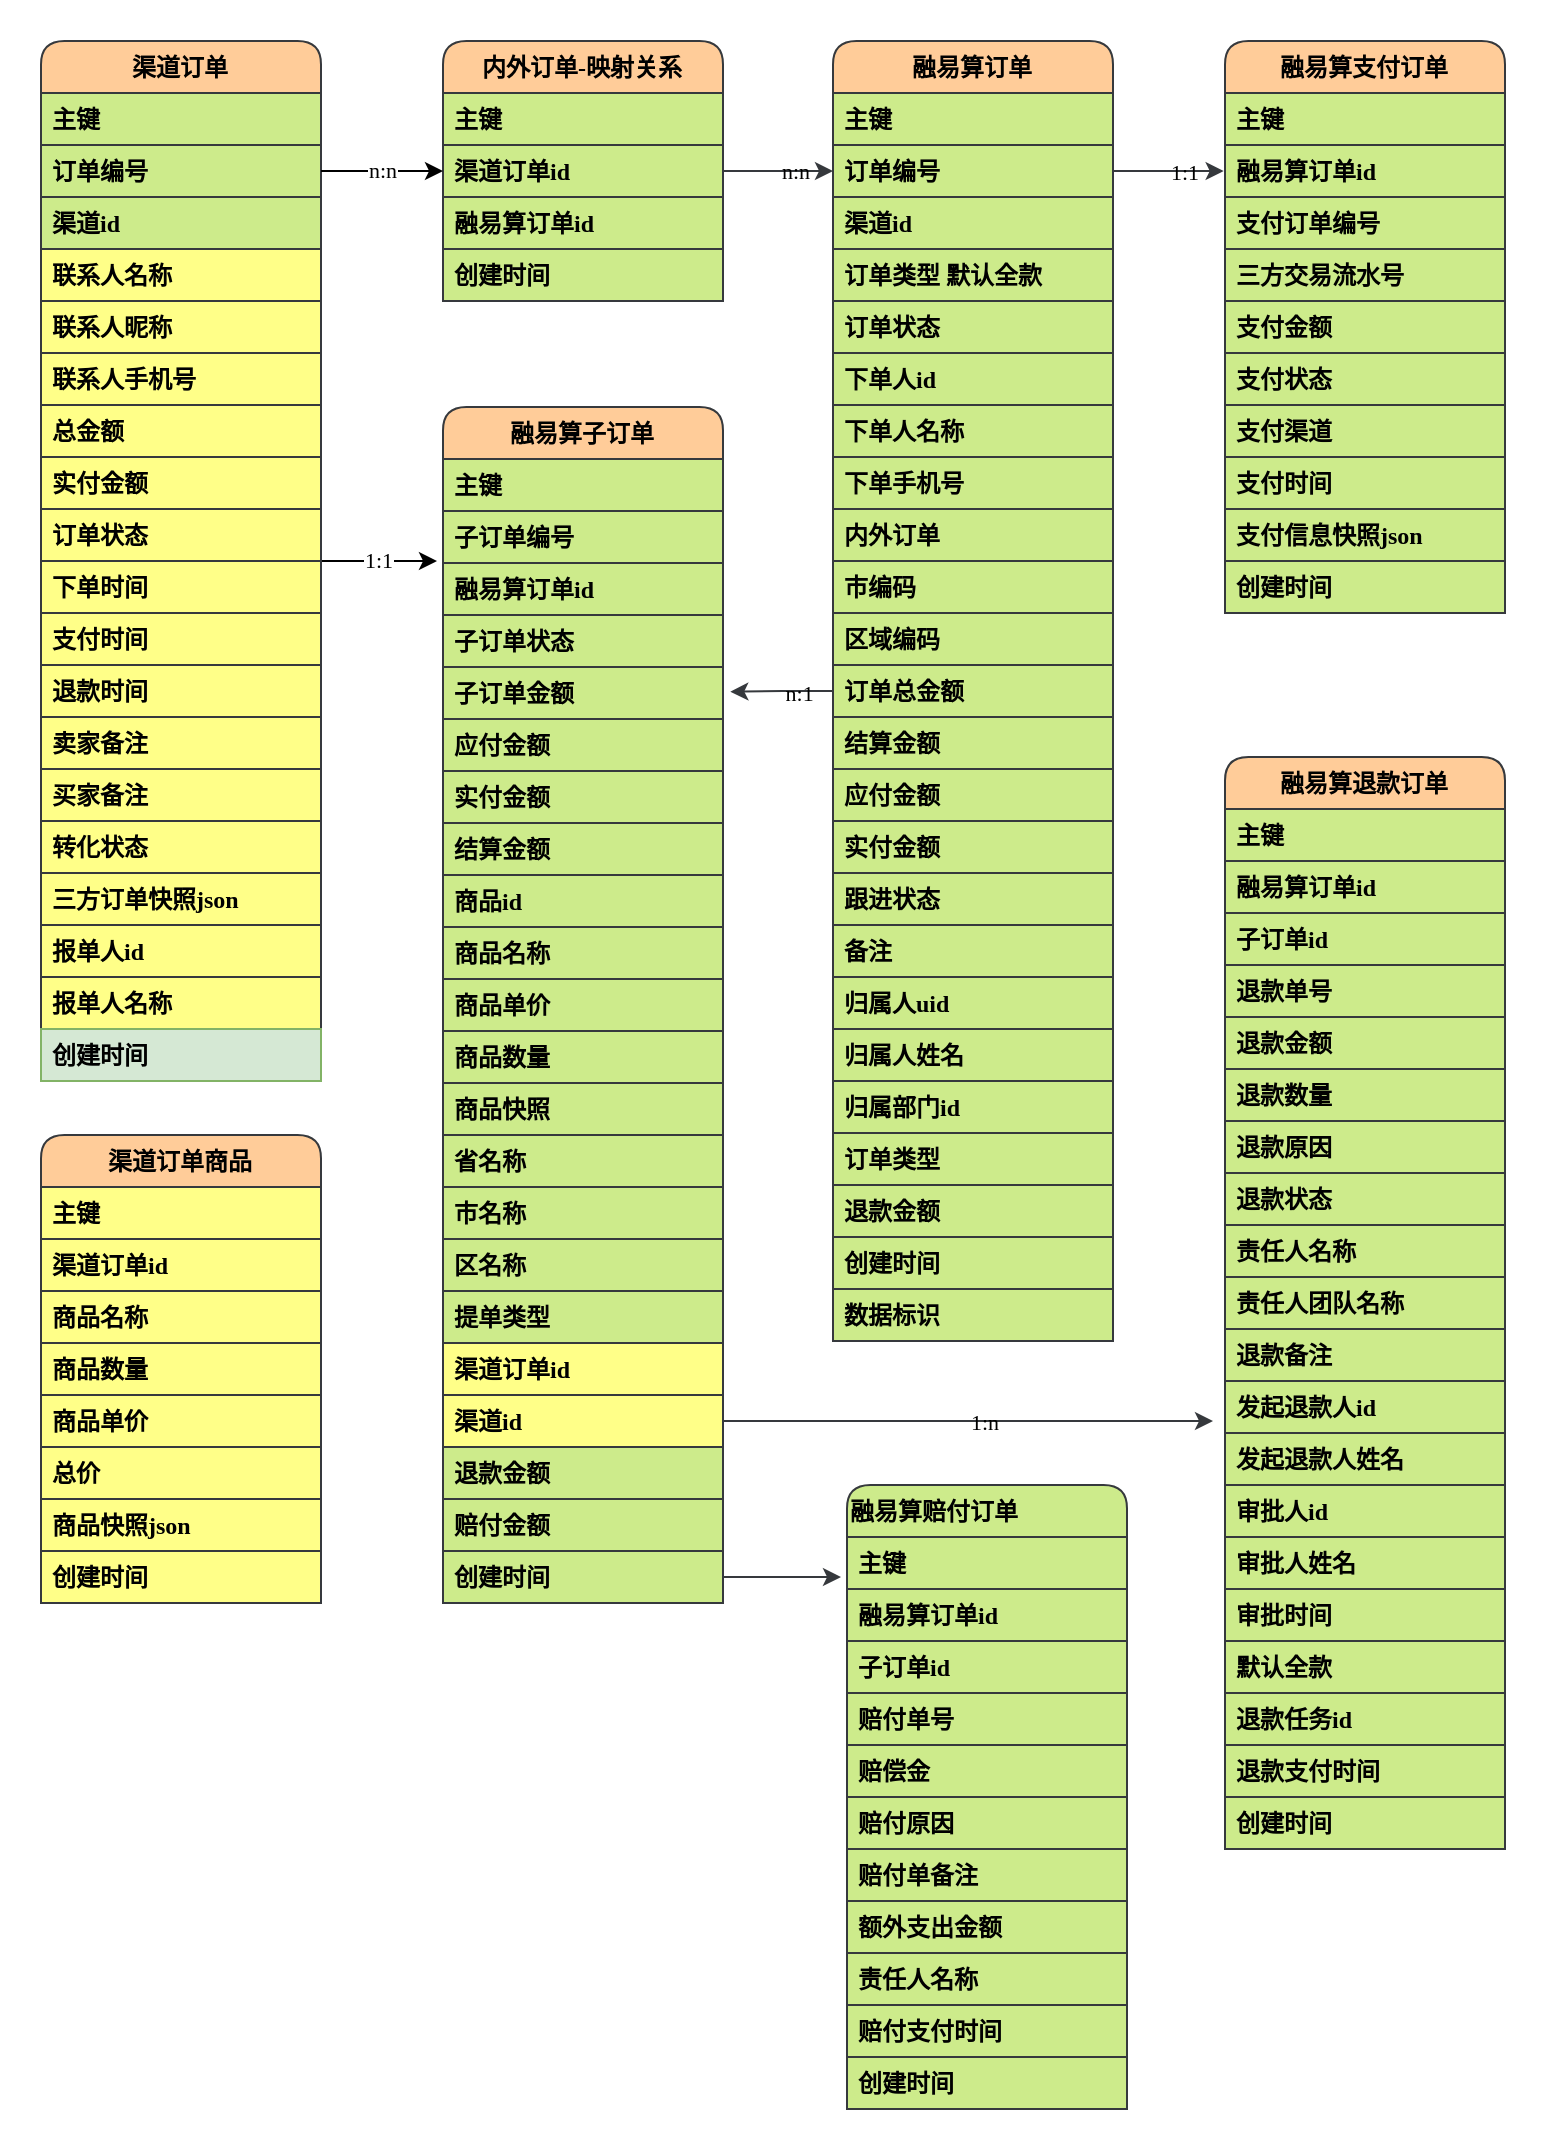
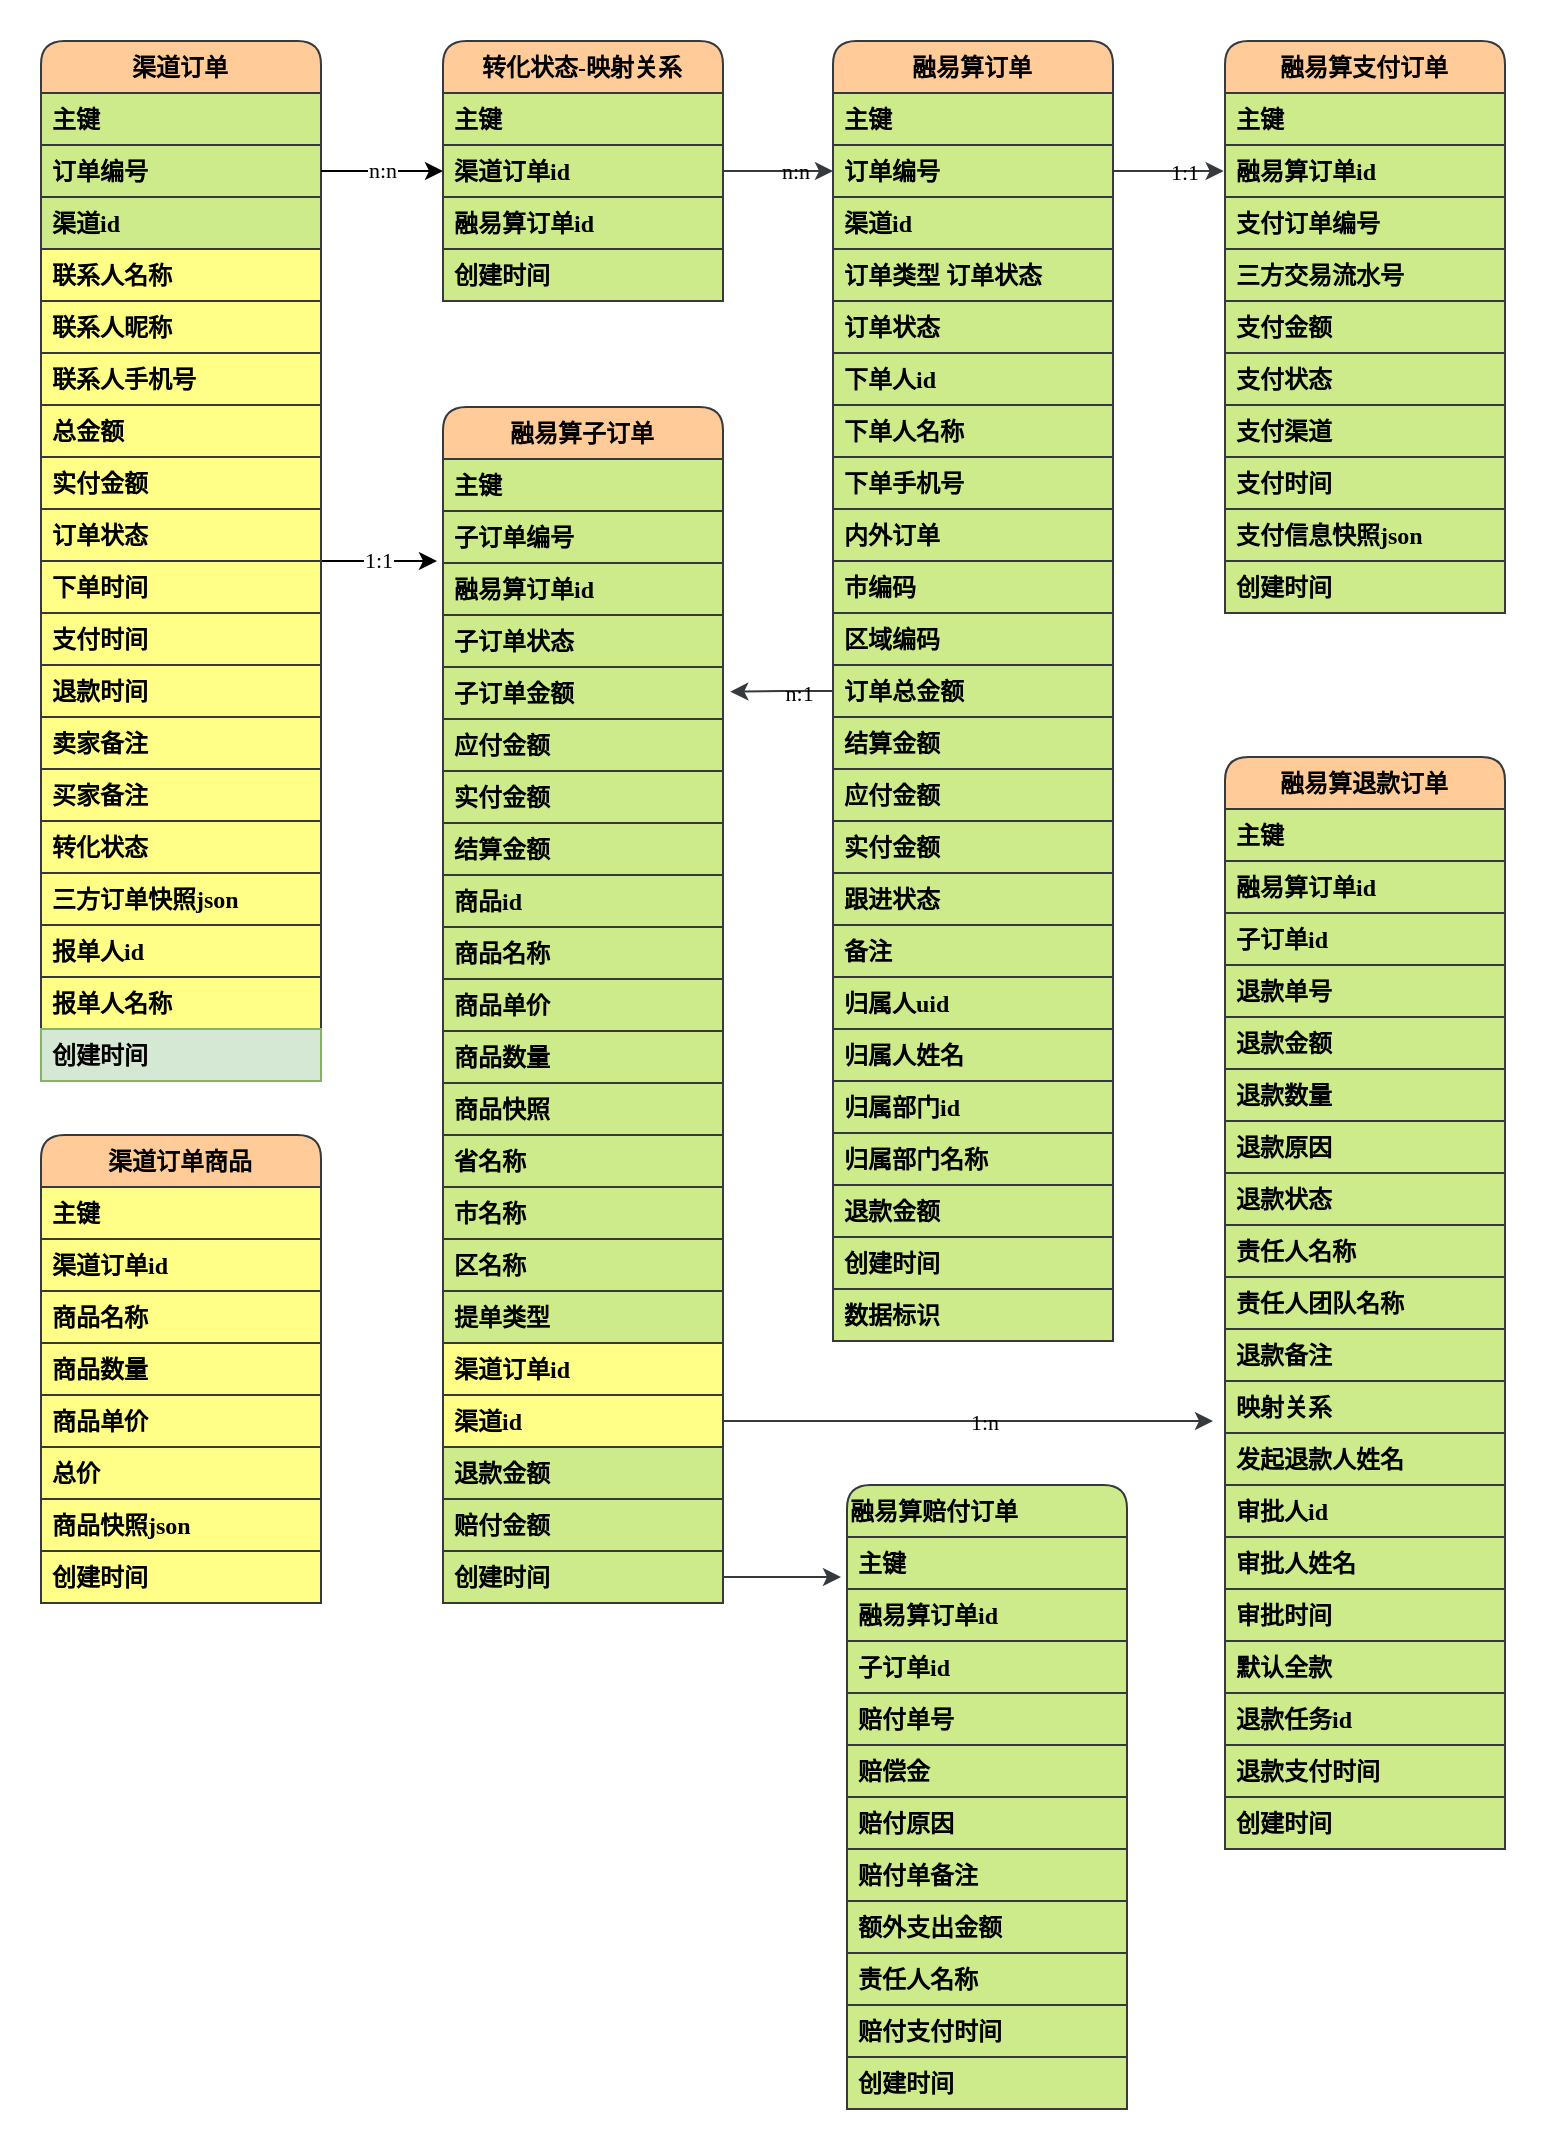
node "内外订单-映射关系": label "内外订单-映射关系" -> "转化状态-映射关系"
node "订单类型 默认全款": label "订单类型 默认全款" -> "订单类型 订单状态"
node "订单类型": label "订单类型" -> "归属部门名称"
node "发起退款人id": label "发起退款人id" -> "映射关系"
